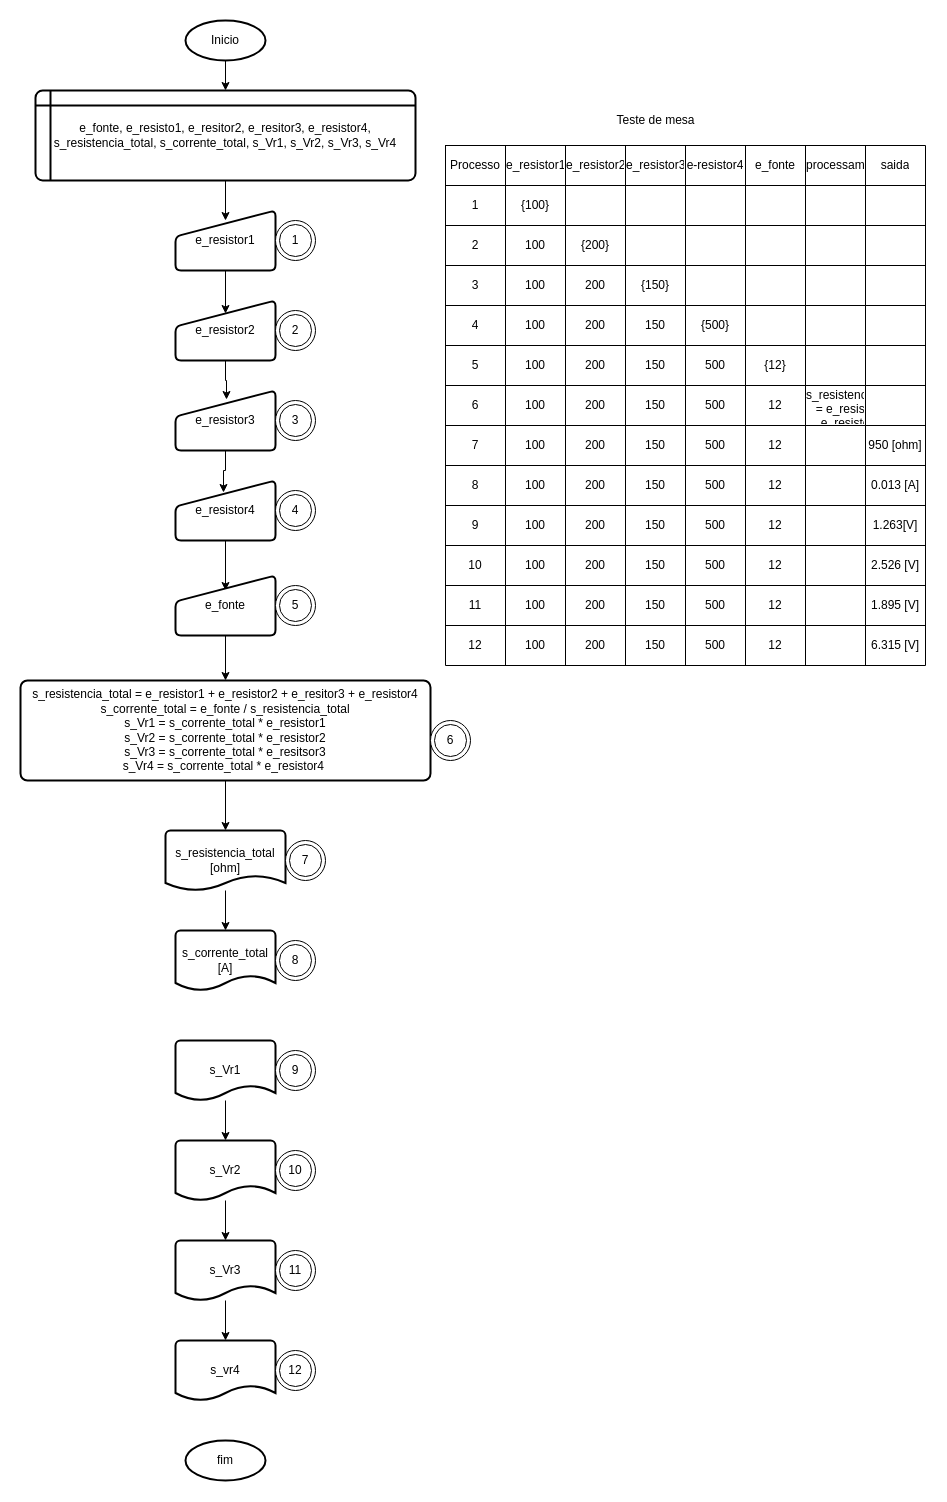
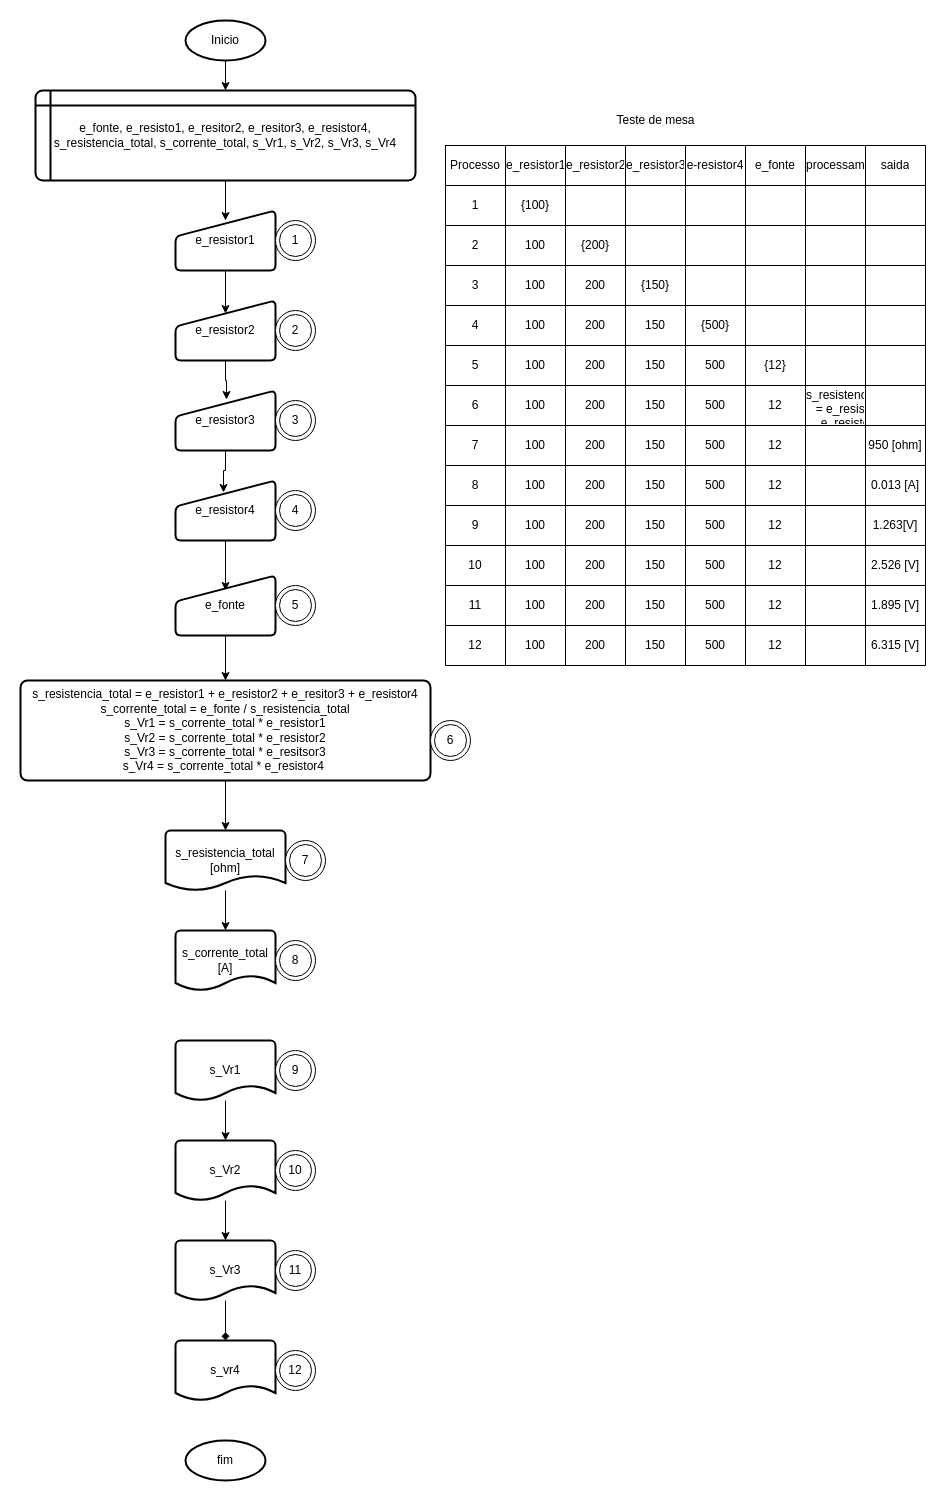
edge "s_Vr3" -> "s_vr4": arrowhead classic -> diamond
